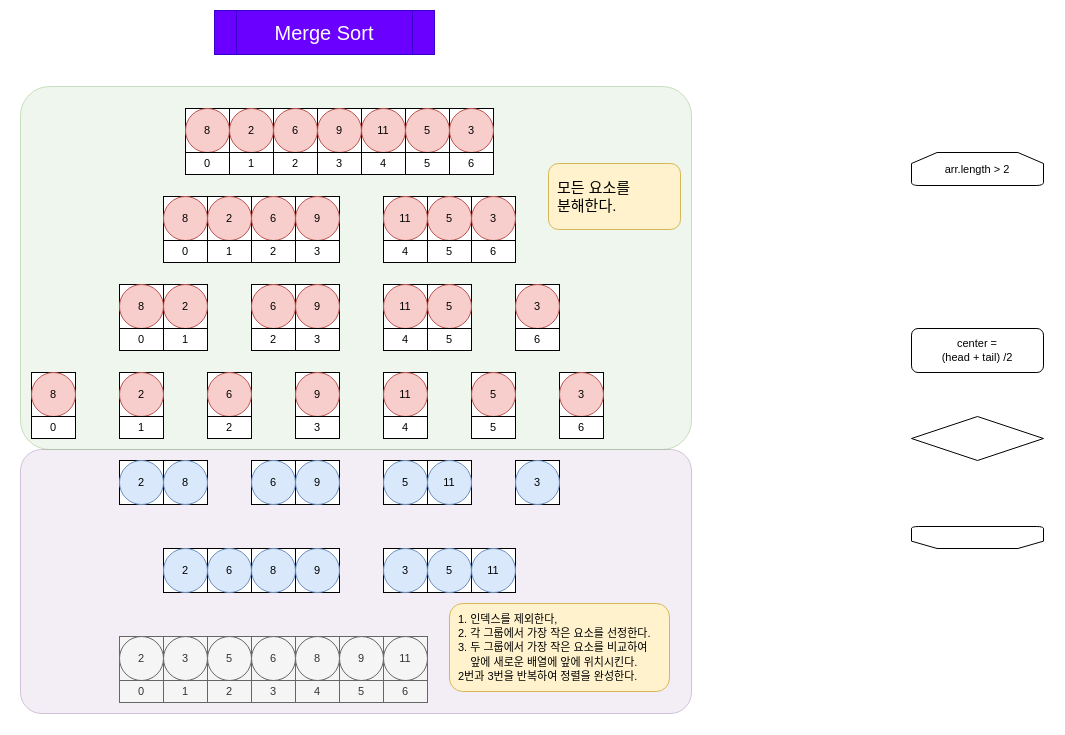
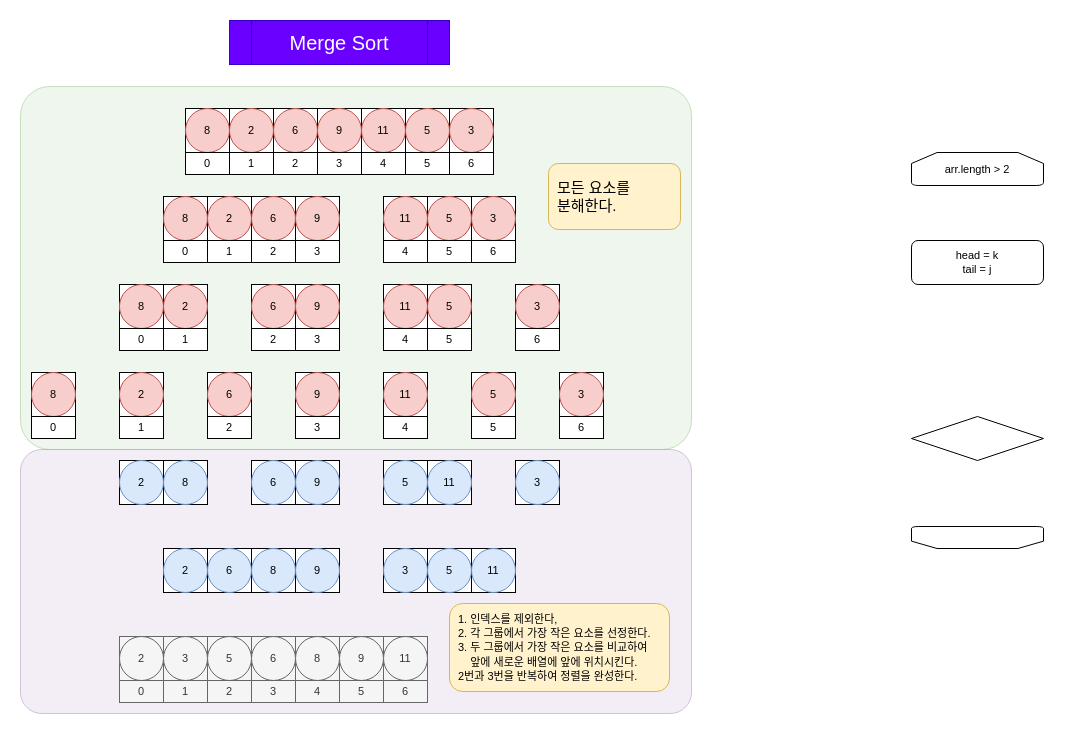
node "Merge Sort": moved (325, 33) -> (340, 43)
node "head = k tail = j": added
node "center = (head + tail) /2": removed
